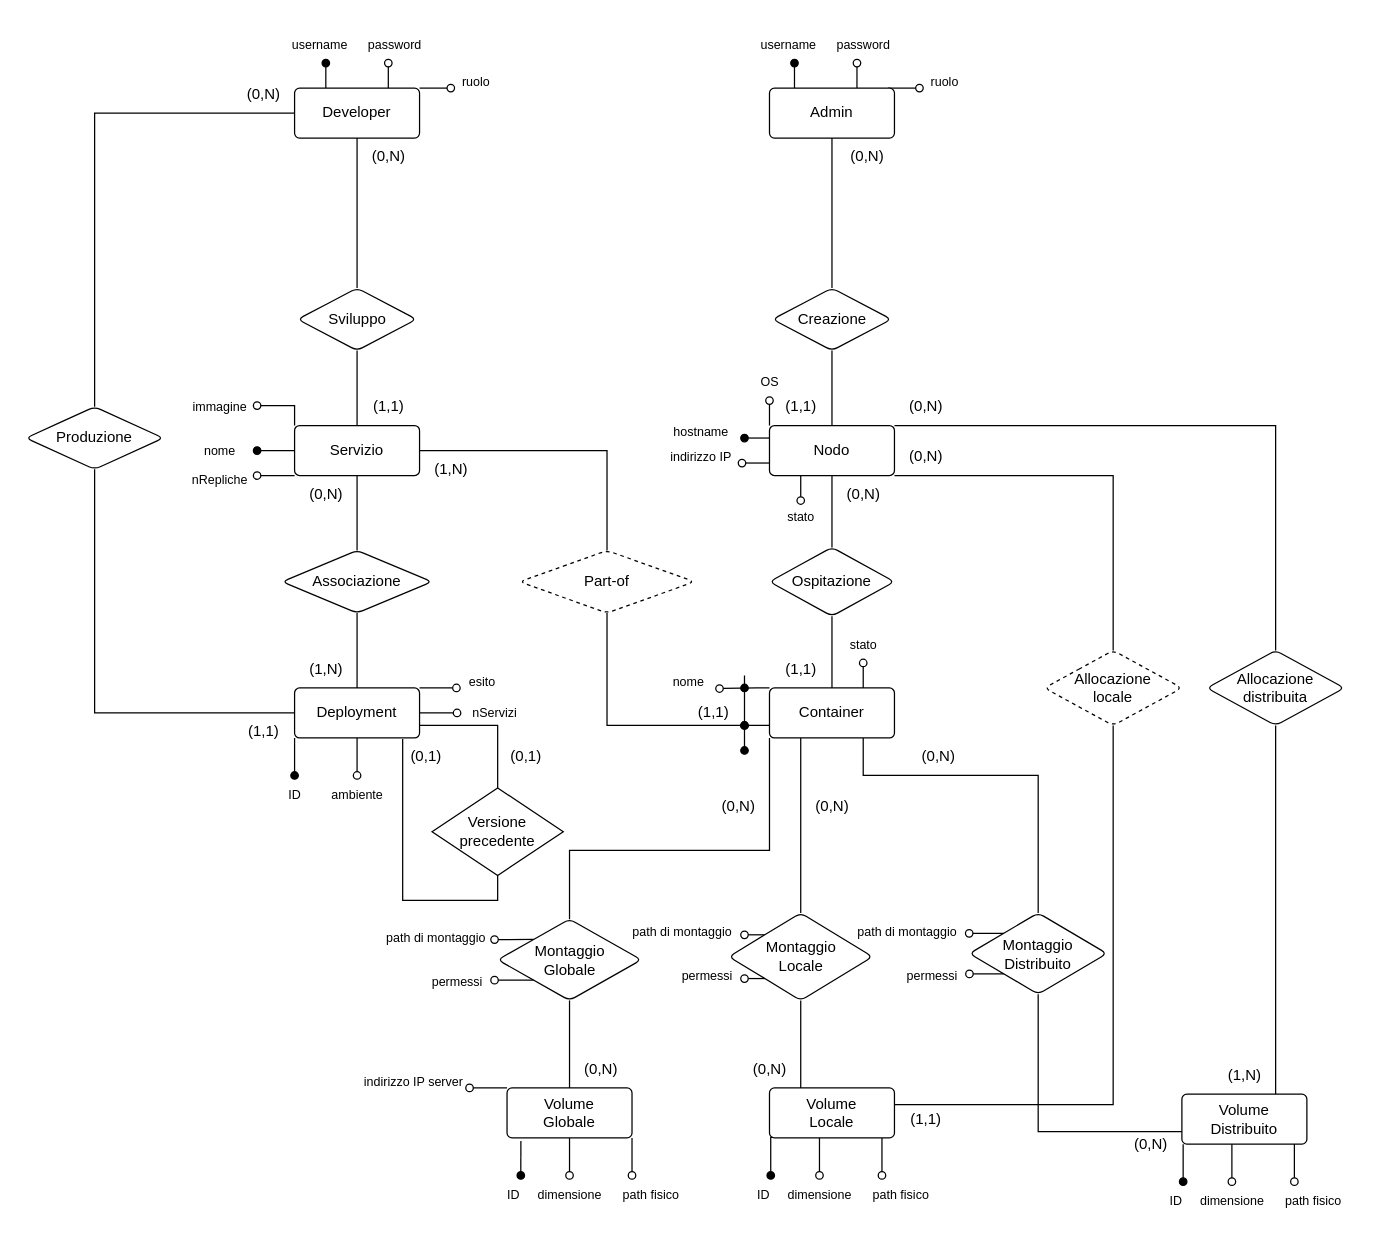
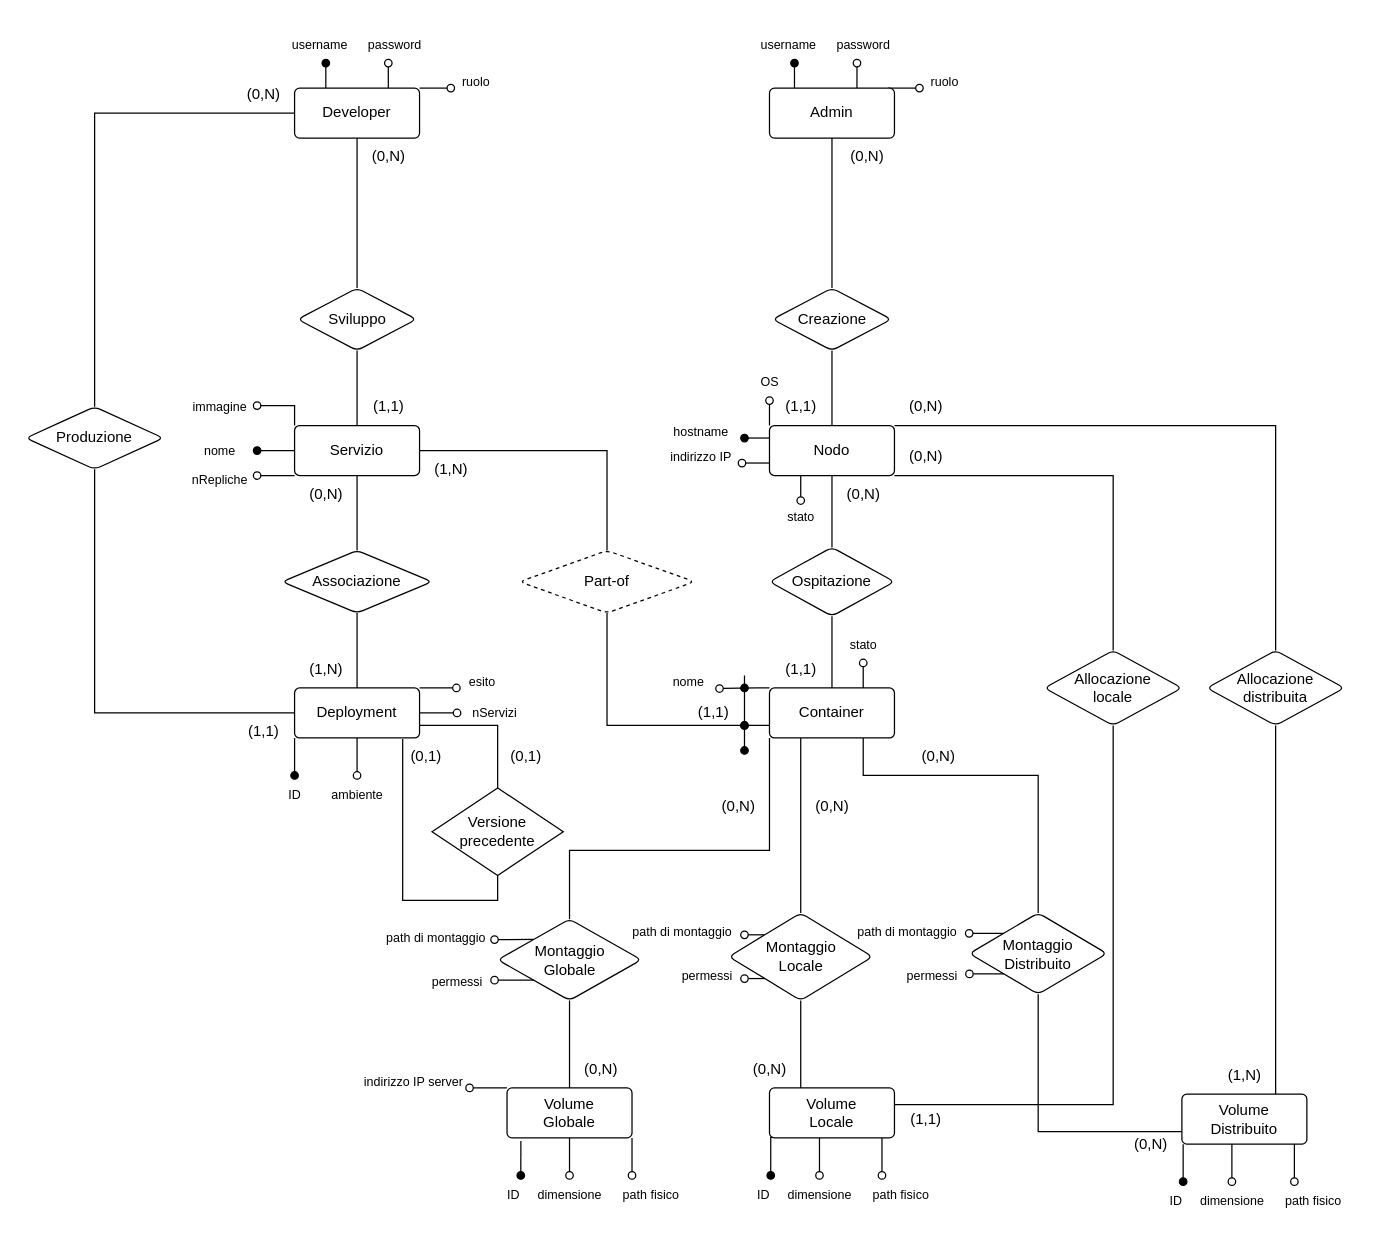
node "Allocazione locale": style dashed -> solid
